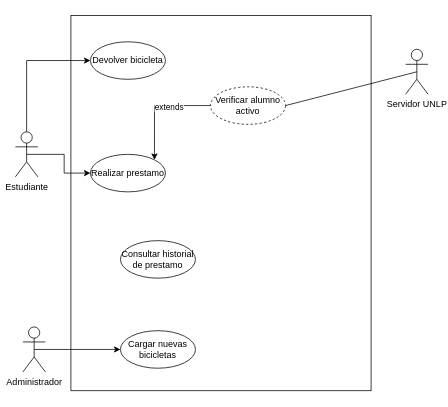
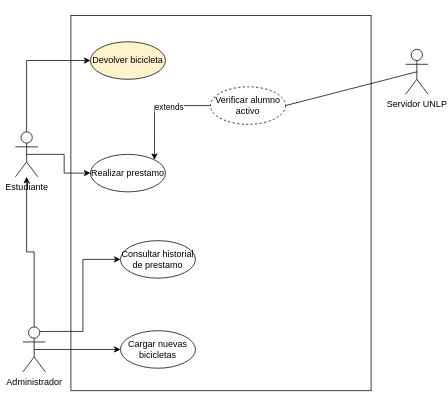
node "Devolver bicicleta": fillcolor #ffffff -> #fff2cc
edge "Administrador" -> "Estudiante": added
edge "Administrador" -> "Consultar historial de prestamo": added
